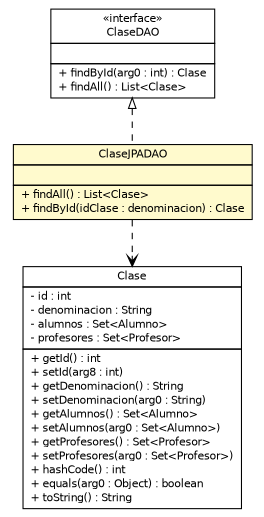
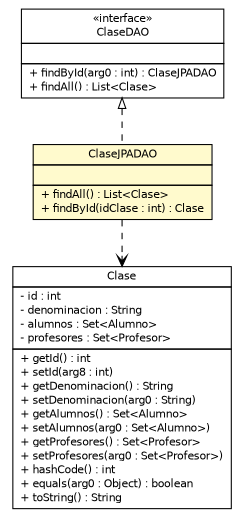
node "ClaseDAO": text "+ findById(arg0 : int) : Clase" -> "+ findById(arg0 : int) : ClaseJPADAO"
node "ClaseJPADAO": text "+ findById(idClase : denominacion) : Clase" -> "+ findById(idClase : int) : Clase"
